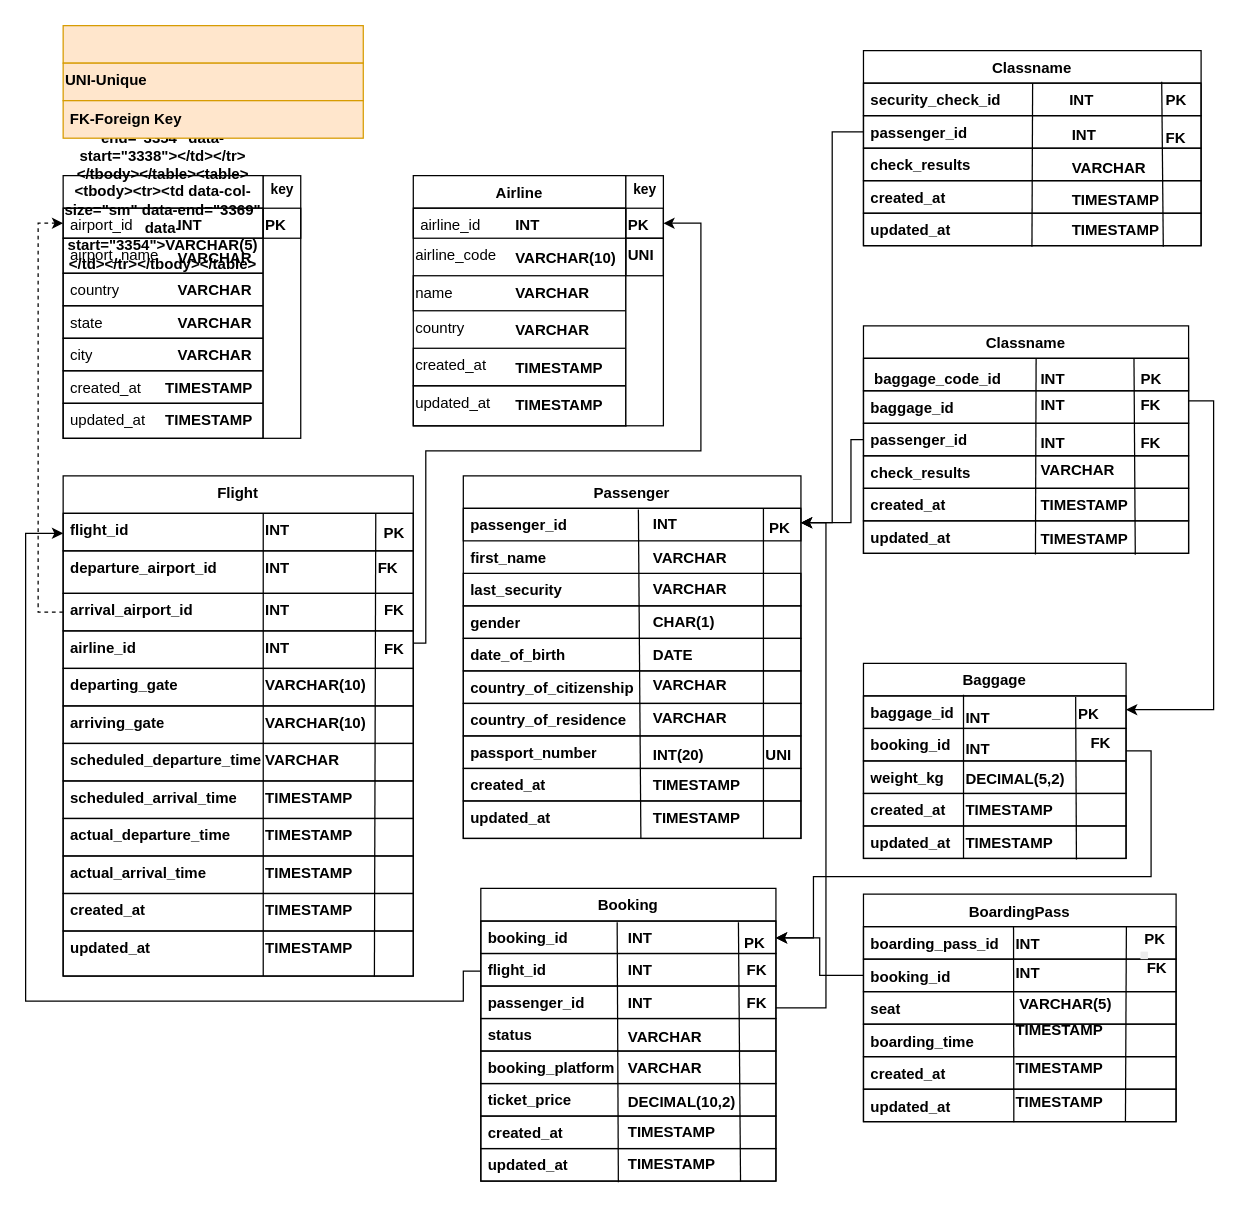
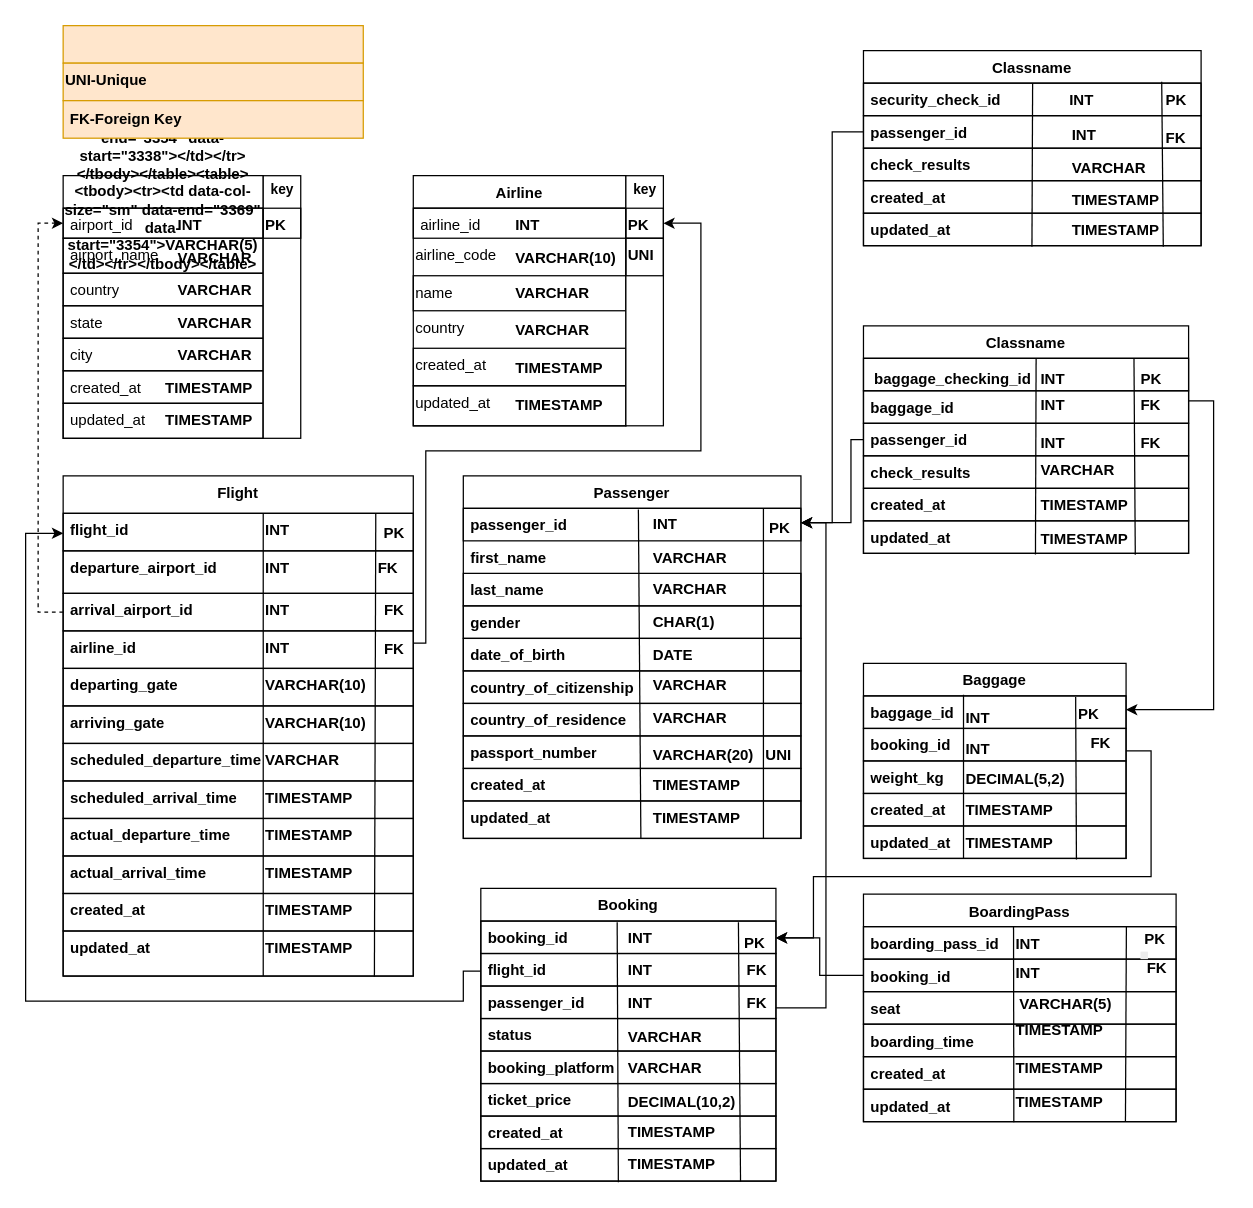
node "baggage_code_id": label "baggage_code_id" -> "baggage_checking_id"
node "last_security": label "last_security" -> "last_name"
node "INT(20)": label "INT(20)" -> "VARCHAR(20)"
